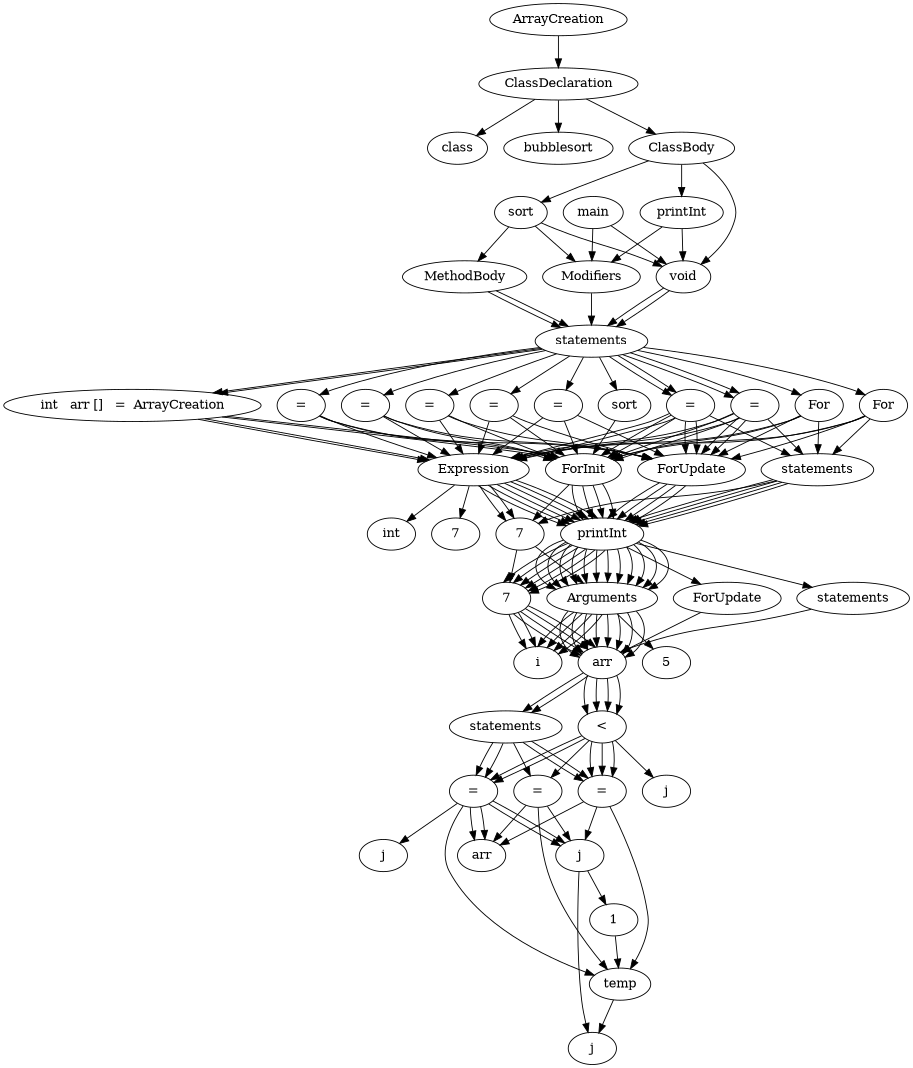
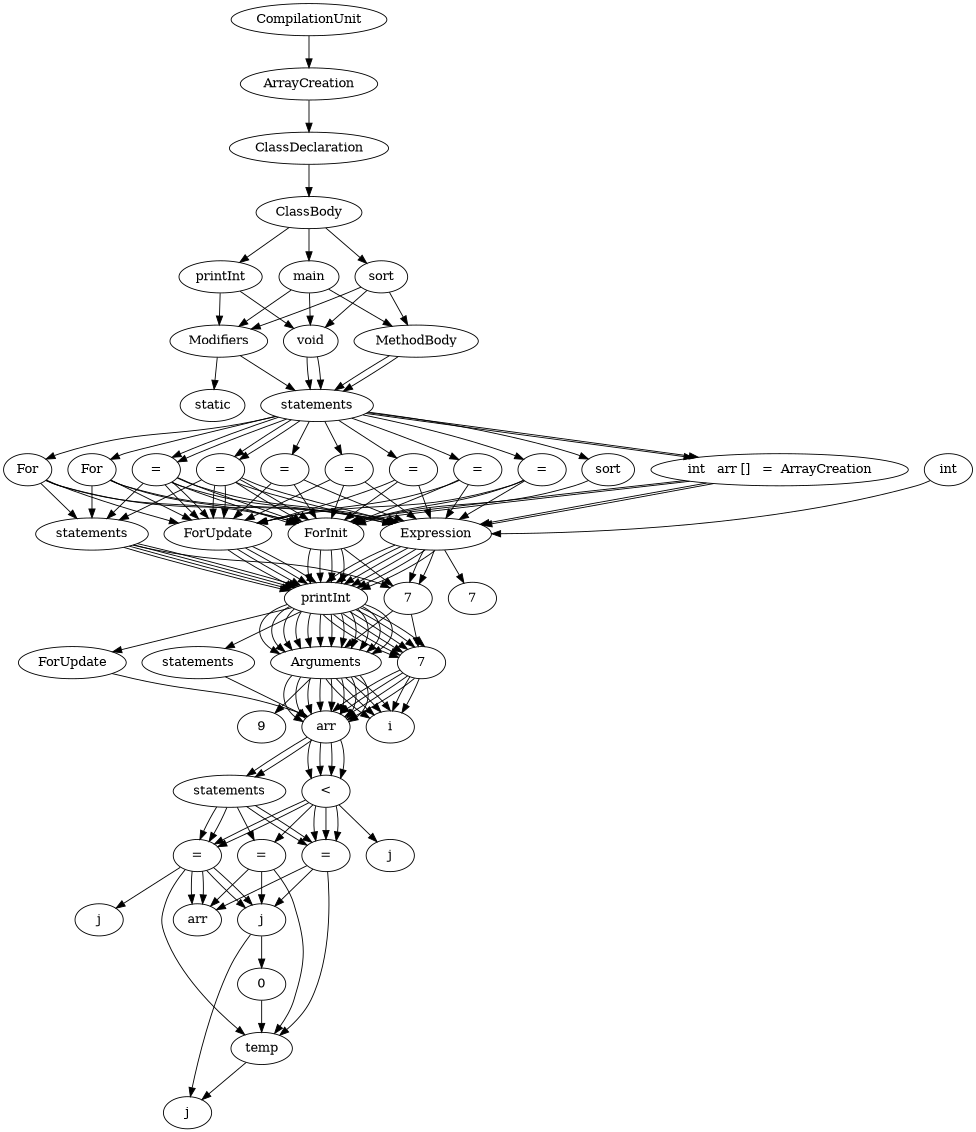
node "CompilationUnit": added
node "class": removed
node "bubblesort": removed
edge "ClassBody" -> "void": now "ClassBody" -> "main"
edge "main" -> "MethodBody": added
node "static": added
edge "Expression" -> "int": reversed
node "5": label "5" -> "9"
node "1": label "1" -> "0"
